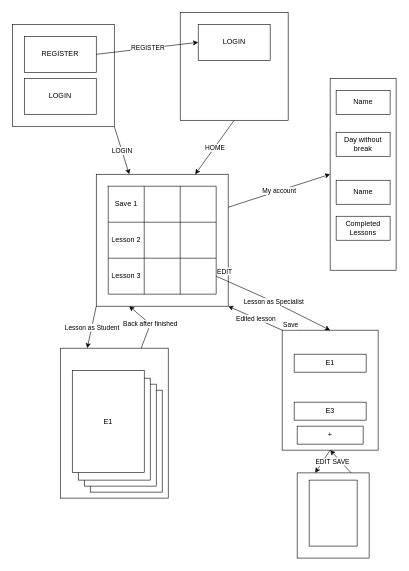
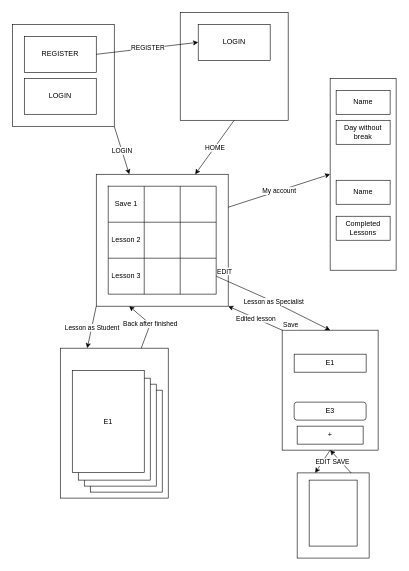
node "Day without break": moved (363, 144) -> (363, 132)
node "E3": shape rectangle -> rounded rectangle
